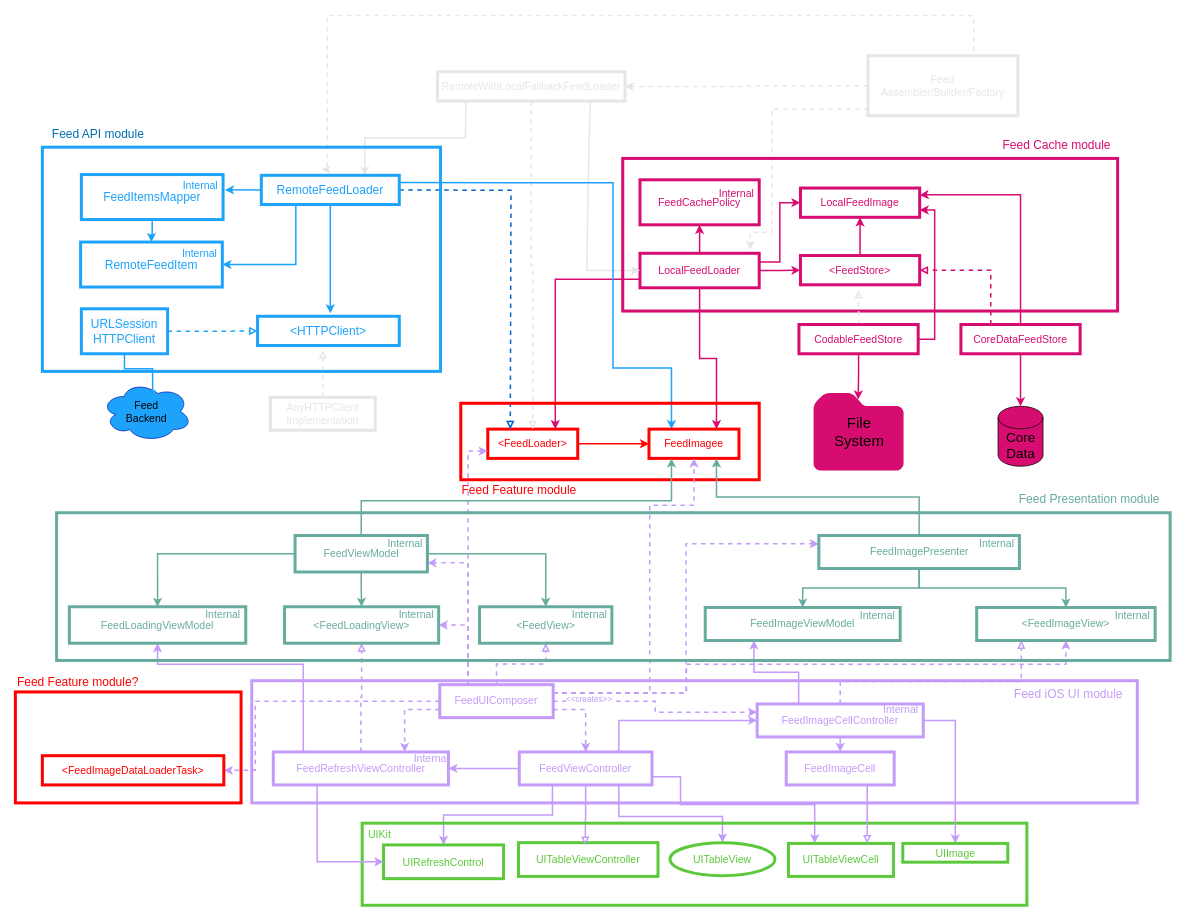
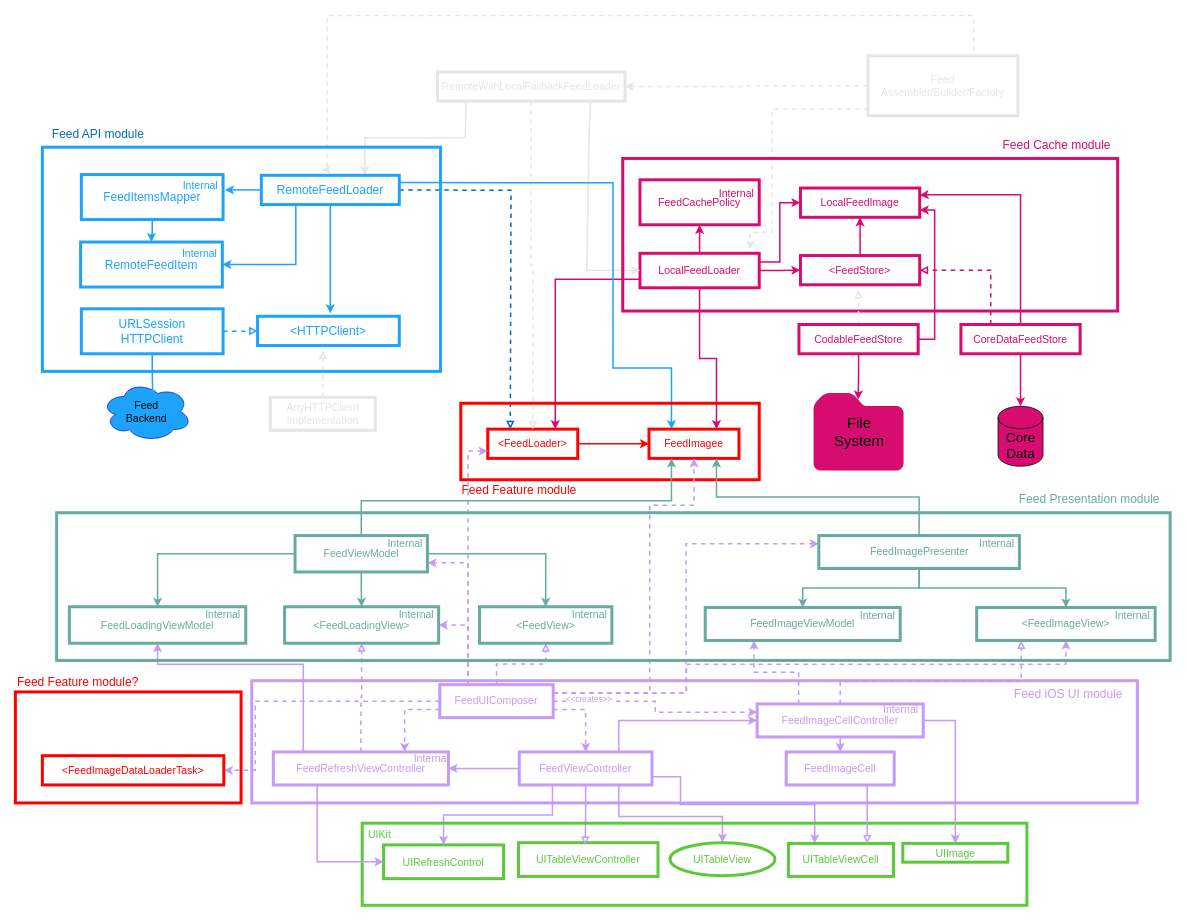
node "URLSession HTTPClient": size 86x45 -> 142x45
edge "FeedImageCellController" -> "FeedImageViewModel": style solid -> dashed
